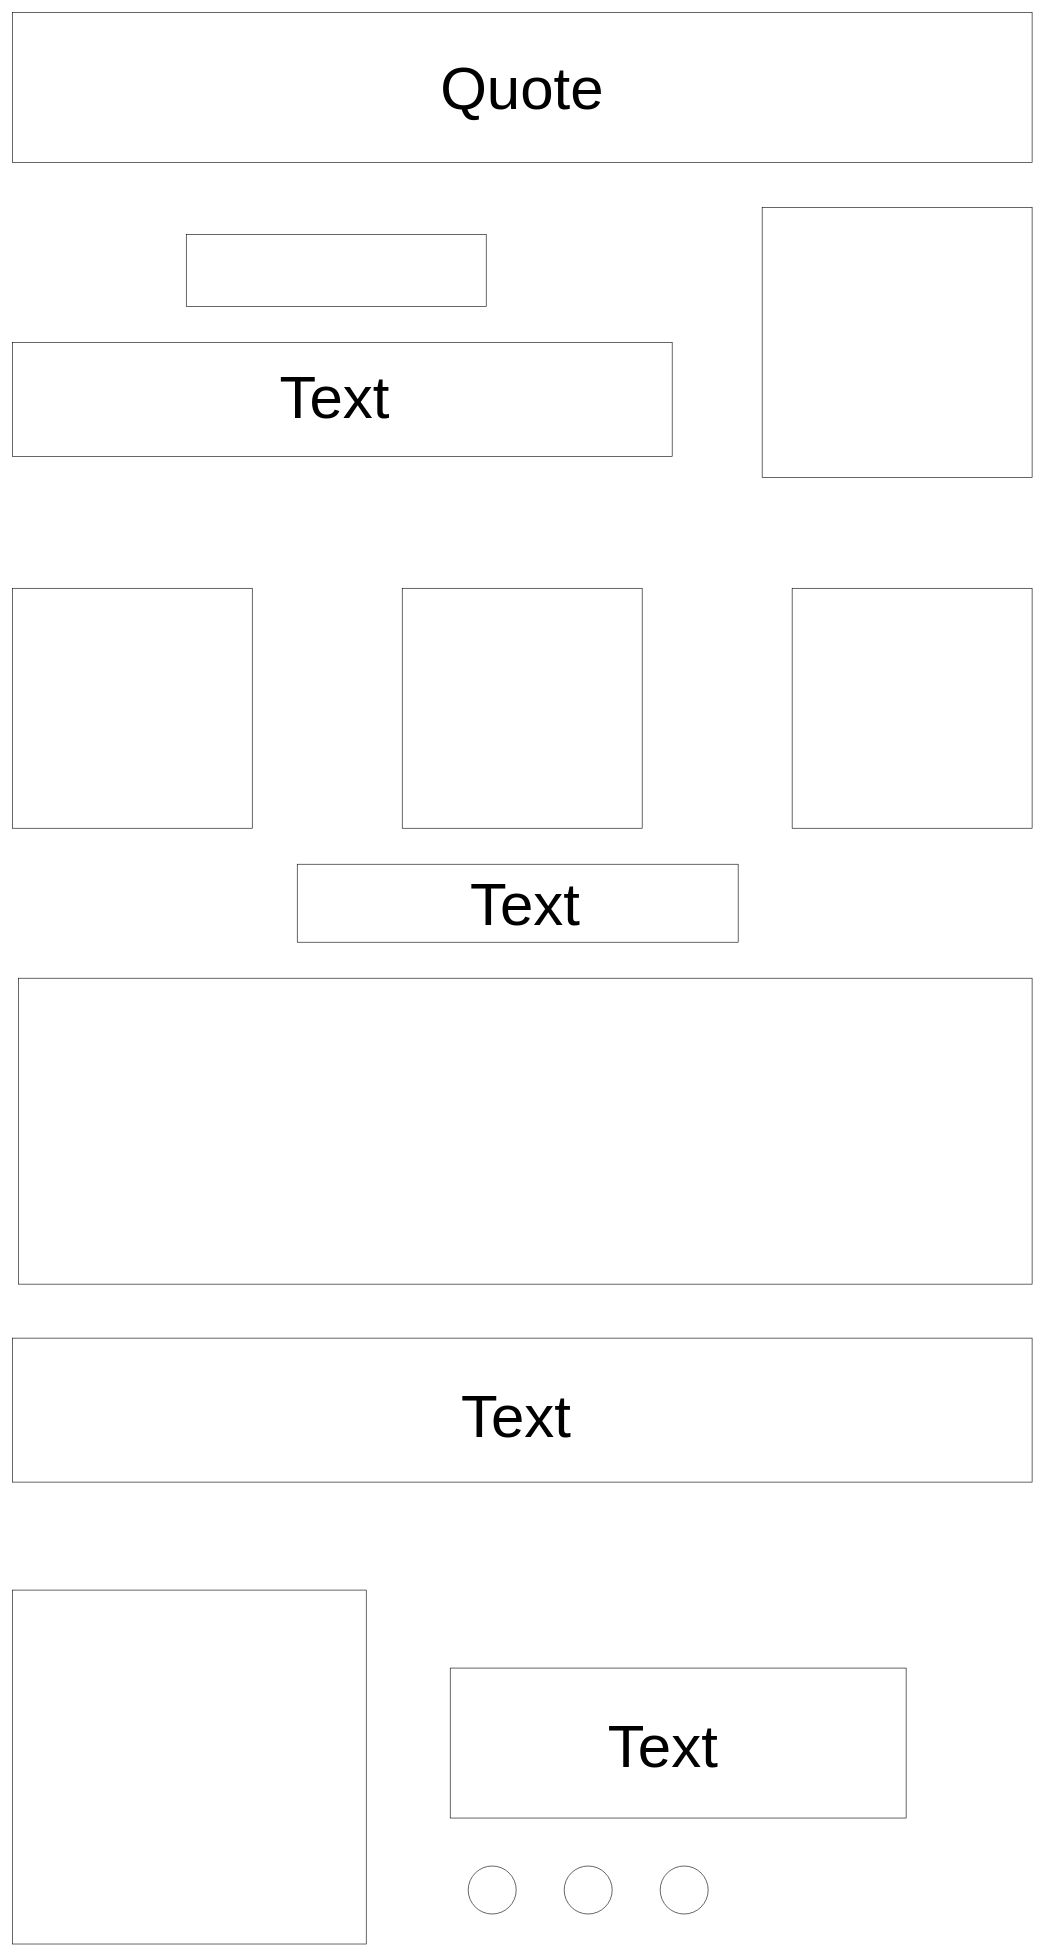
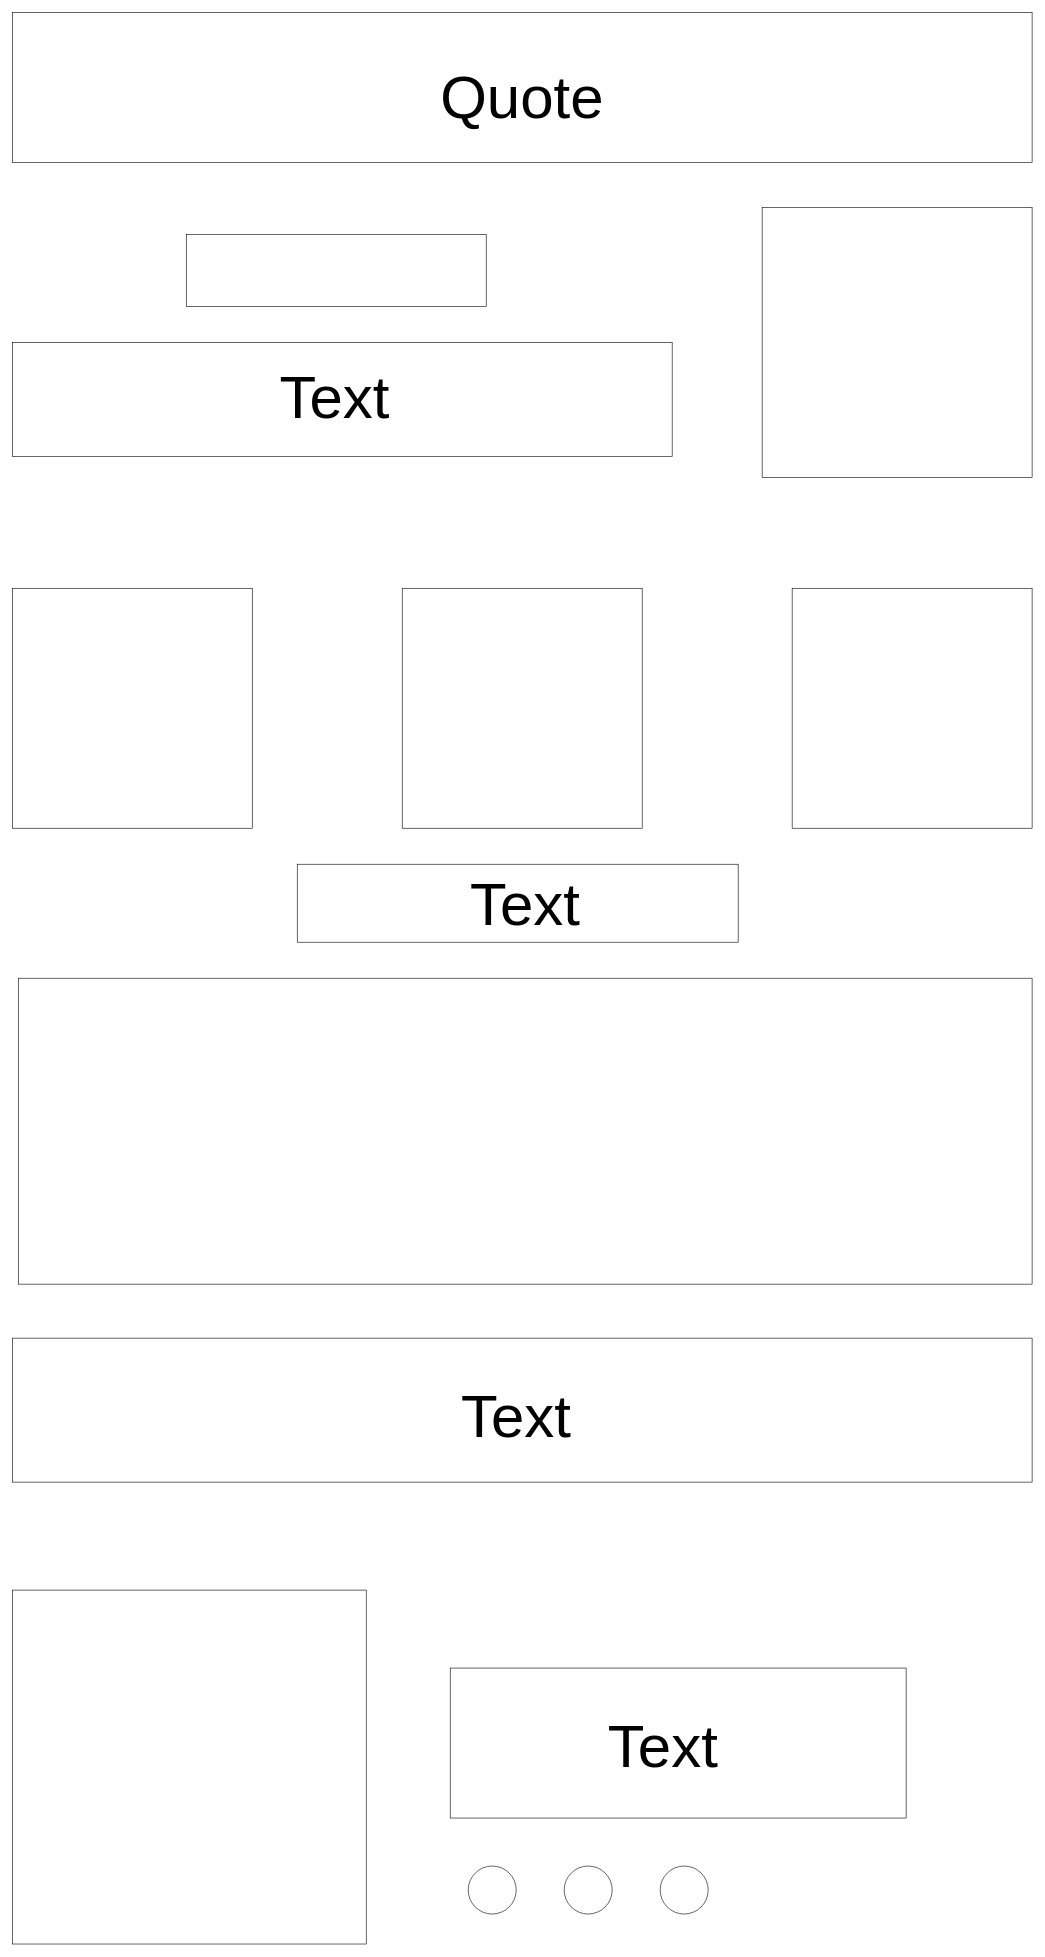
node "Quote": moved (522, 87) -> (522, 96)
